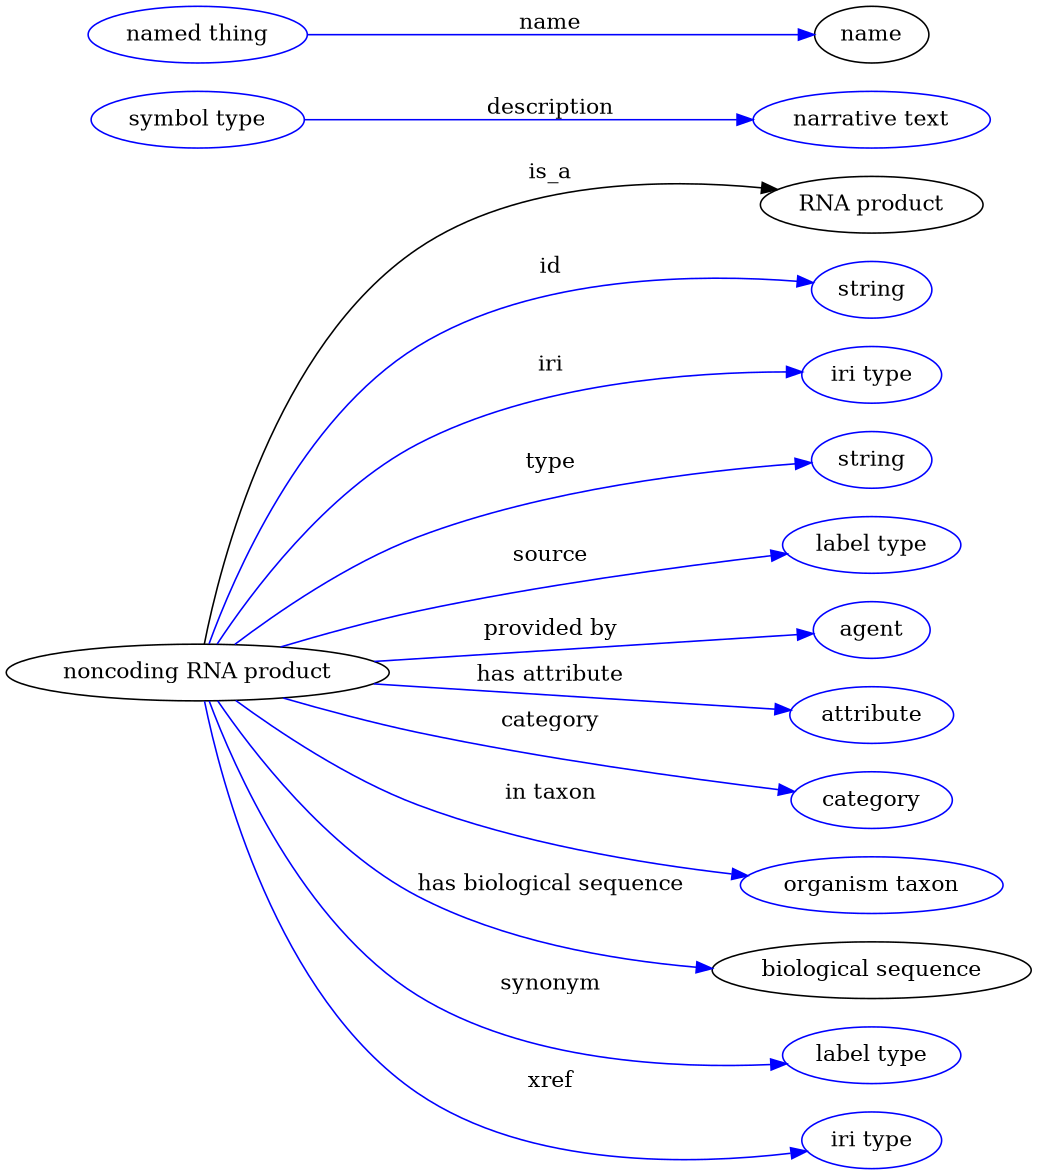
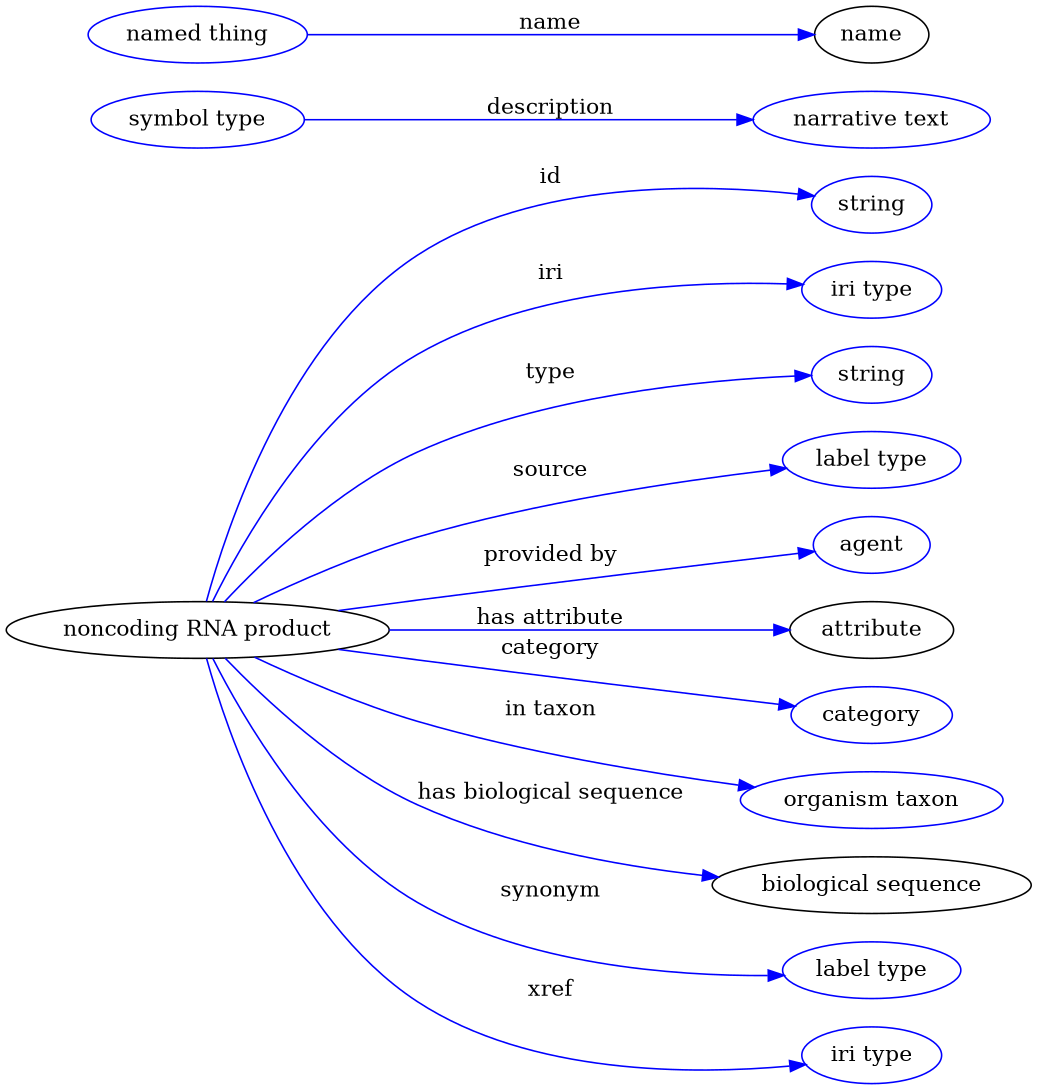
node "RNA product": removed
node "attribute": color blue -> black
